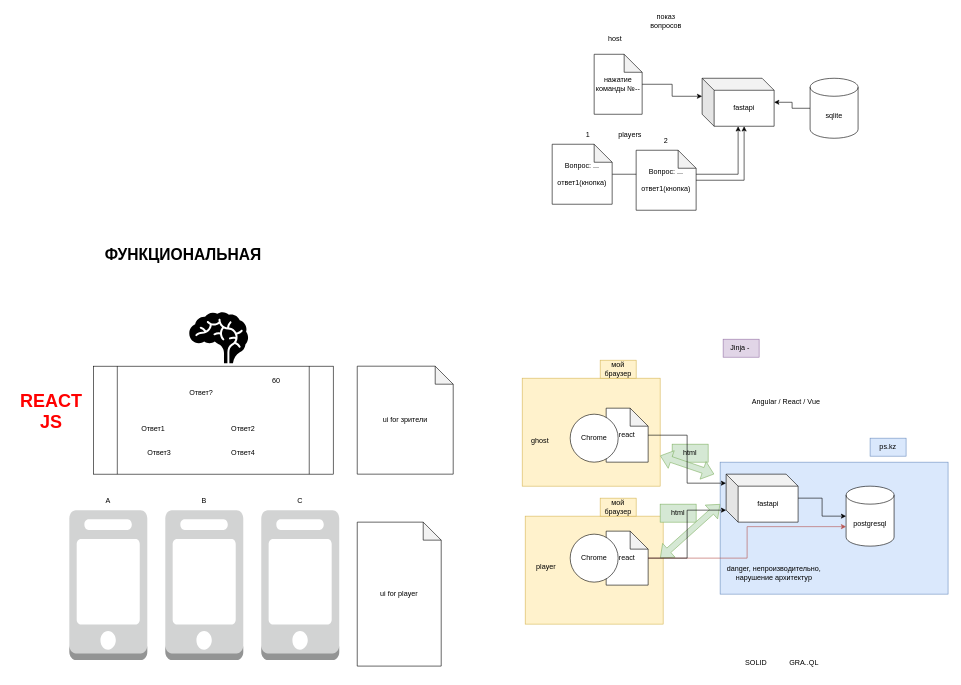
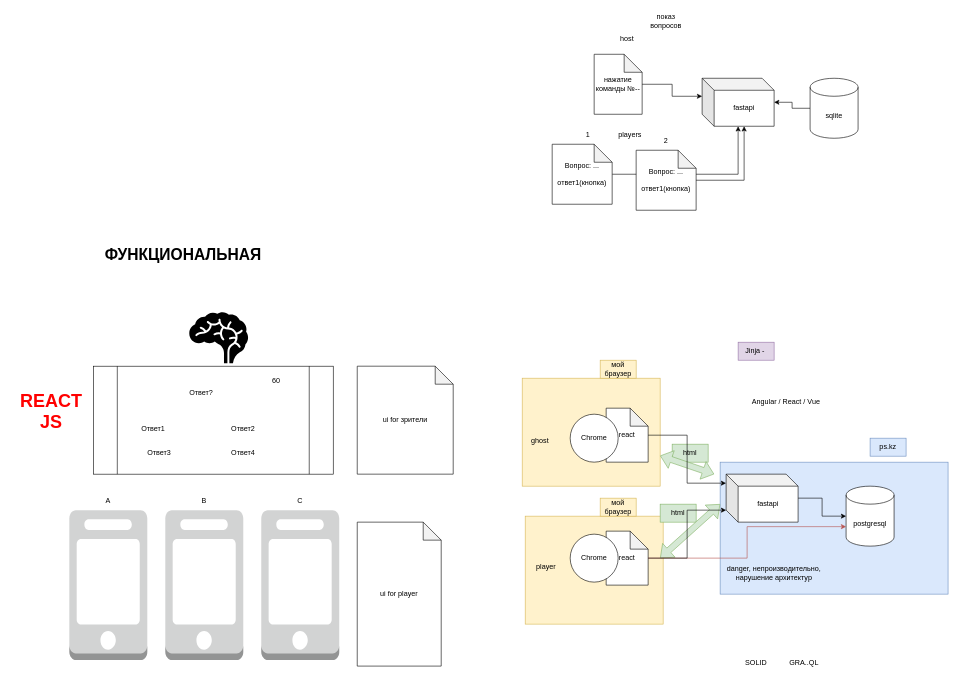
node "host": moved (615, 39) -> (627, 39)
node "Jinja -": moved (741, 348) -> (756, 351)
